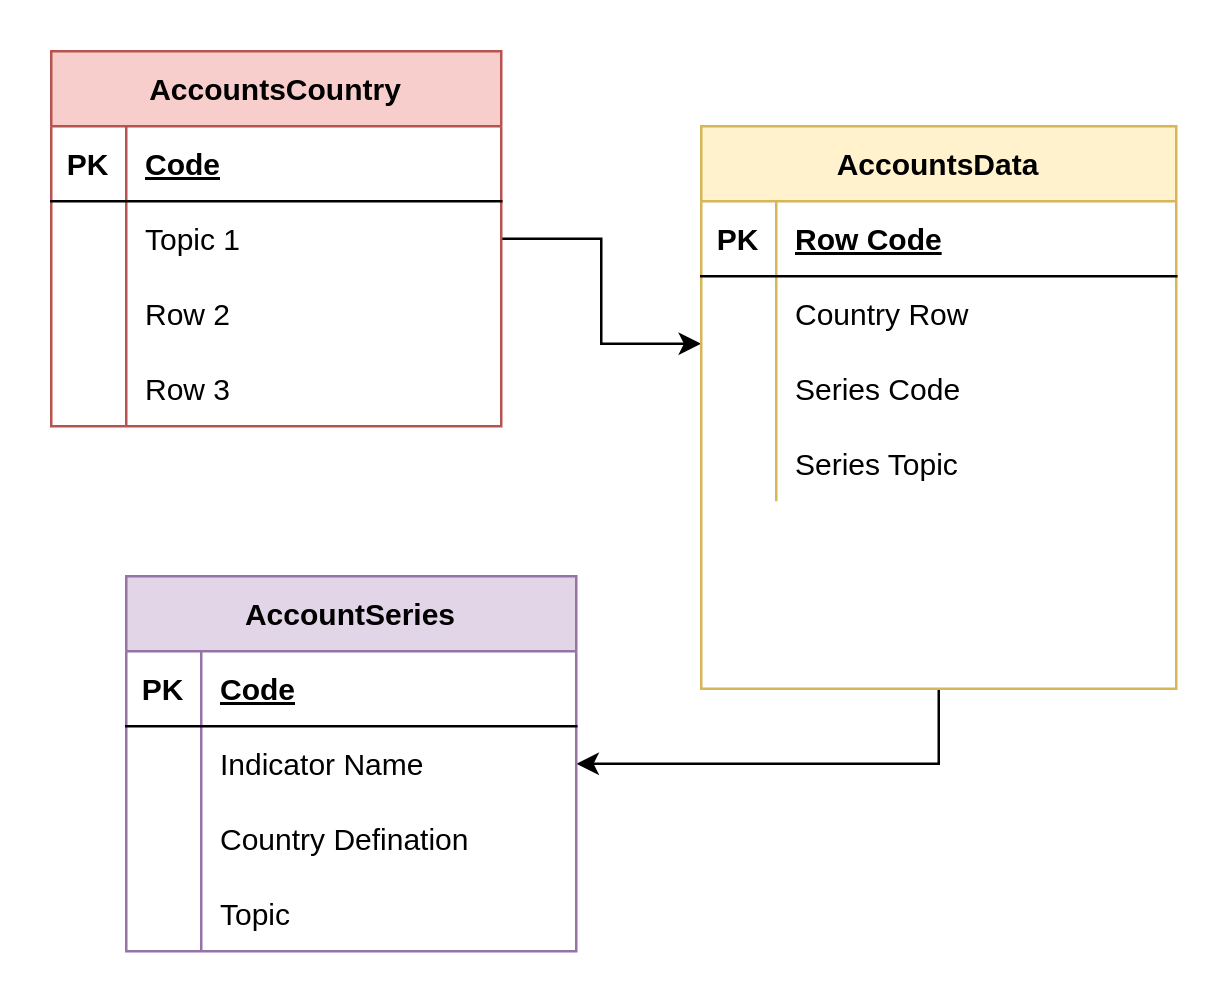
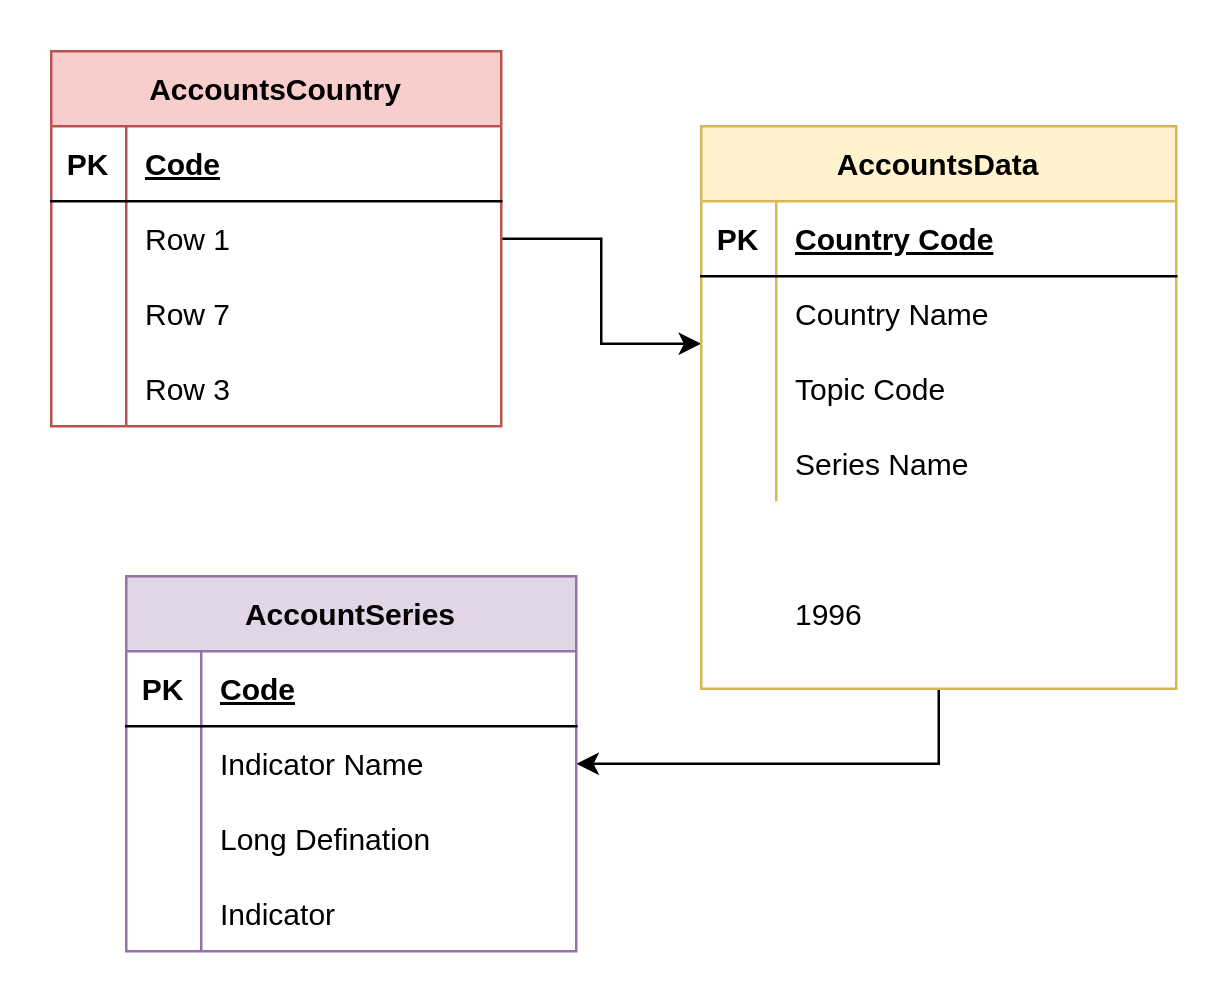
node "Topic 1": label "Topic 1" -> "Row 1"
node "Row Code": label "Row Code" -> "Country Code"
node "Row 2": label "Row 2" -> "Row 7"
node "Country Row": label "Country Row" -> "Country Name"
node "Series Code": label "Series Code" -> "Topic Code"
node "Series Topic": label "Series Topic" -> "Series Name"
node "1996": added
node "Country Defination": label "Country Defination" -> "Long Defination"
node "Topic": label "Topic" -> "Indicator"
